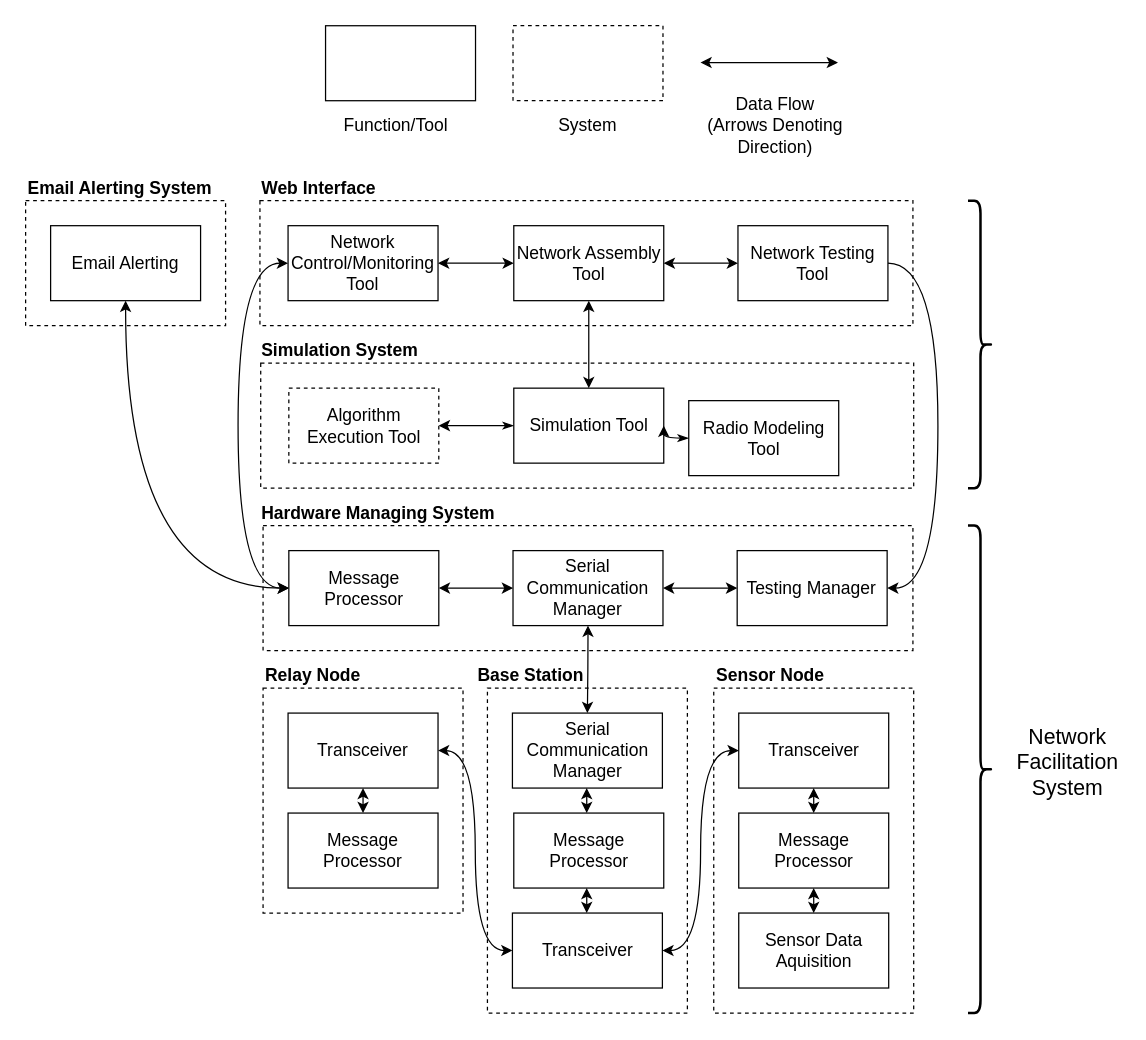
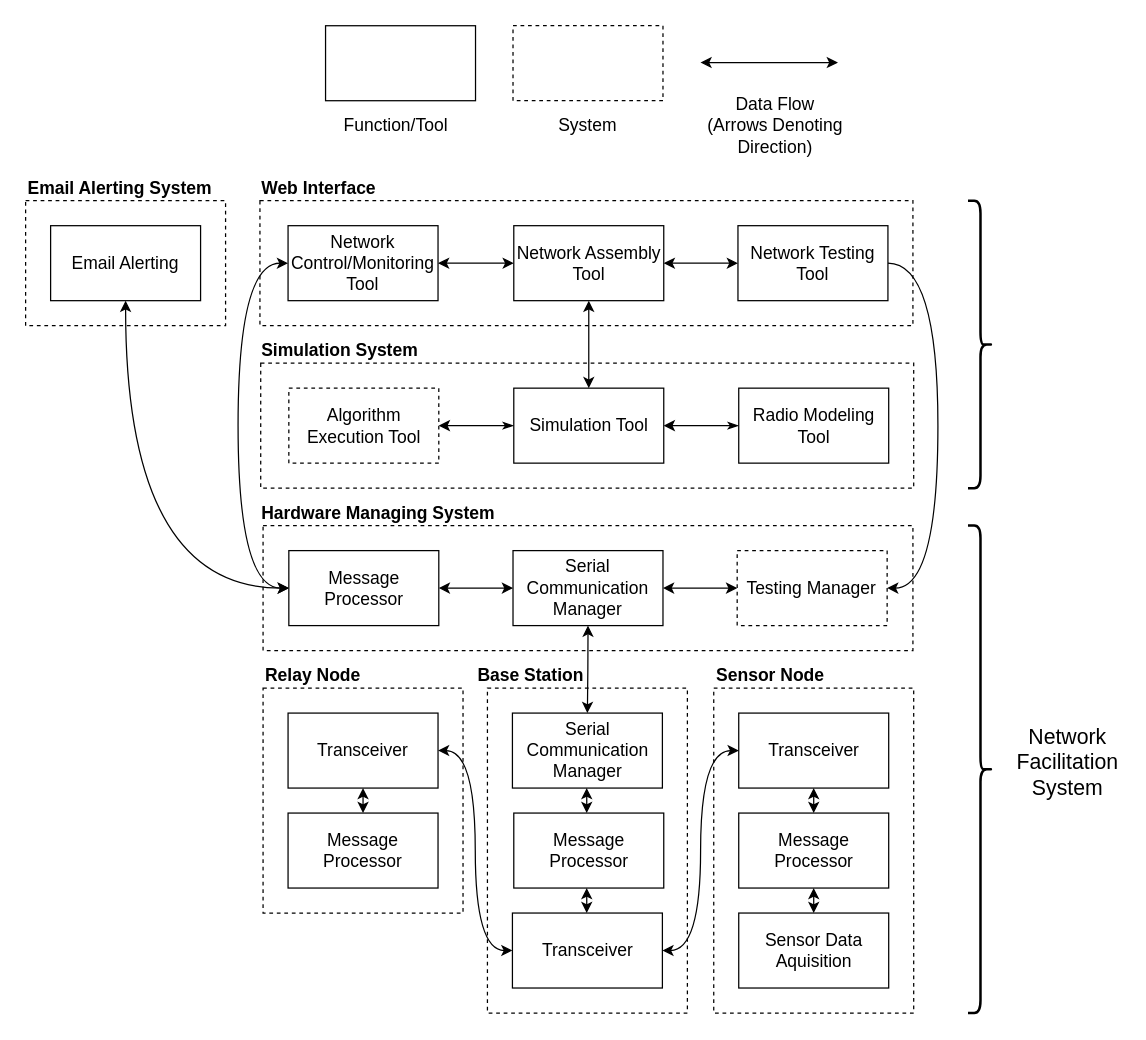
node "Radio Modeling Tool": moved (764, 438) -> (814, 426)
node "Testing Manager": style solid -> dashed
